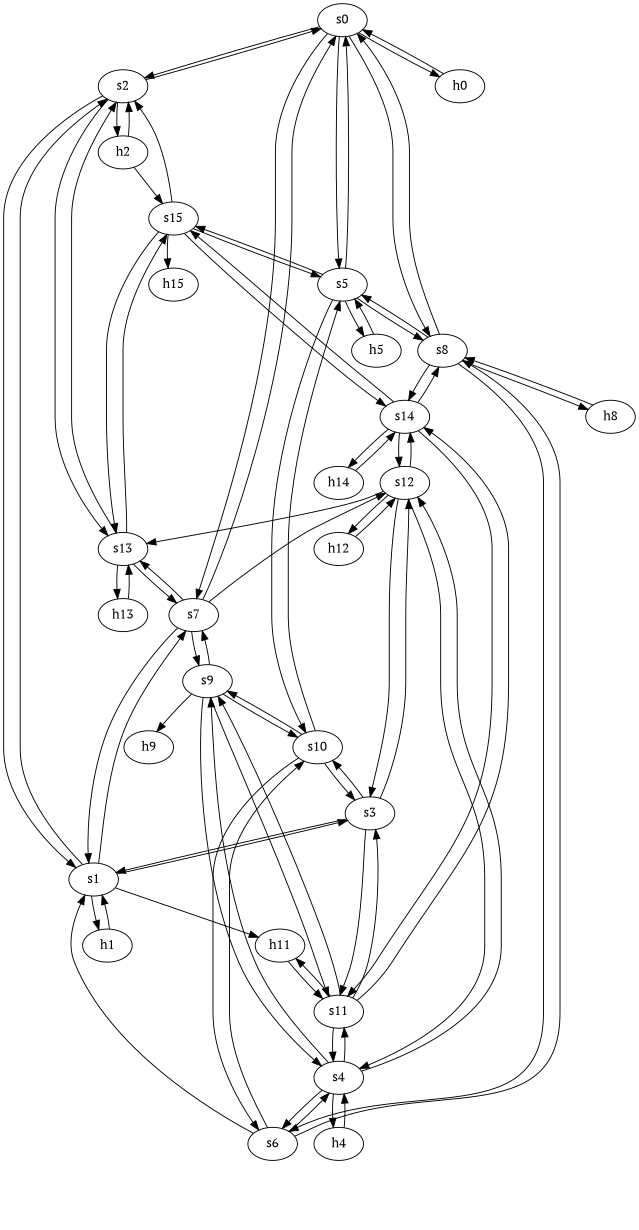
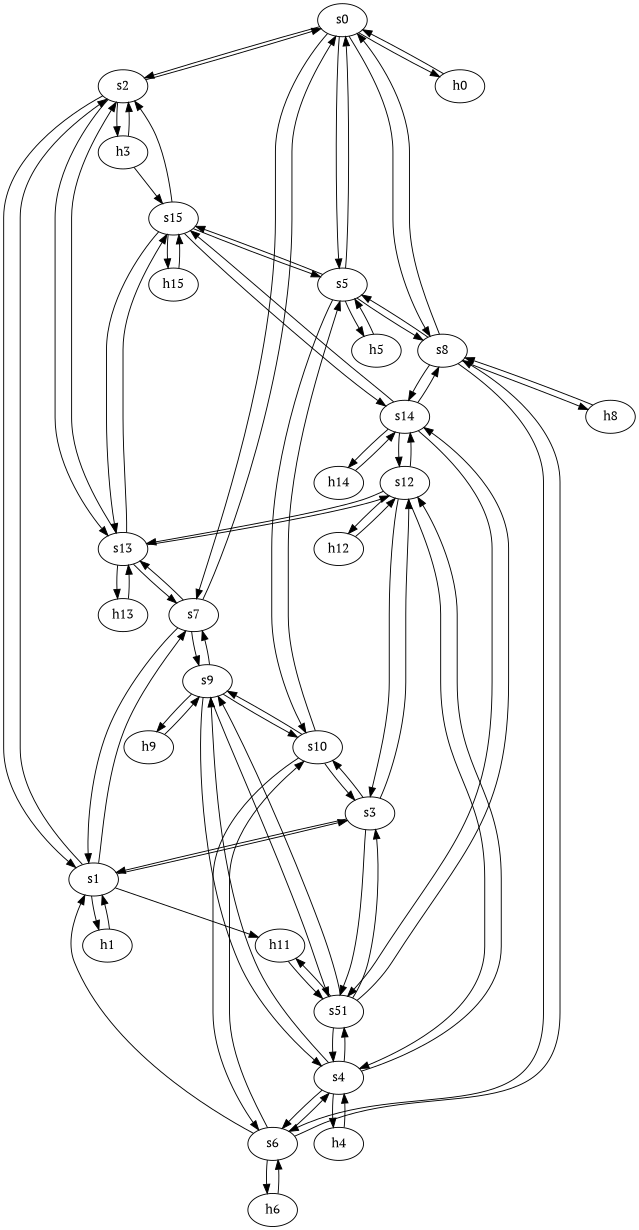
node "h2": label "h2" -> "h3"
edge "h15" -> "s15": added
edge "s7" -> "s12": now "s13" -> "s12"
edge "h9" -> "s9": added
node "s11": label "s11" -> "s51"
node "h6": added
